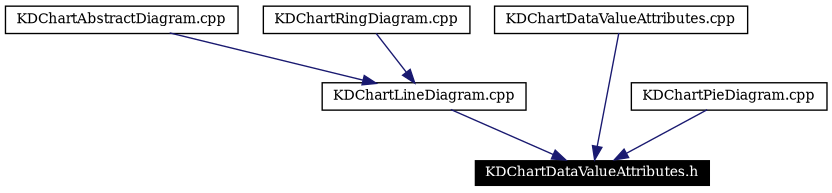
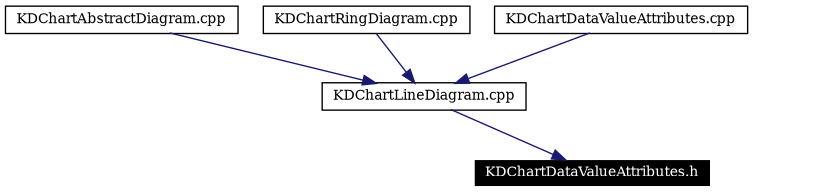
edge "KDChartDataValueAttributes.cpp" -> "KDChartDataValueAttributes.h": now "KDChartDataValueAttributes.cpp" -> "KDChartLineDiagram.cpp"
node "KDChartPieDiagram.cpp": removed
